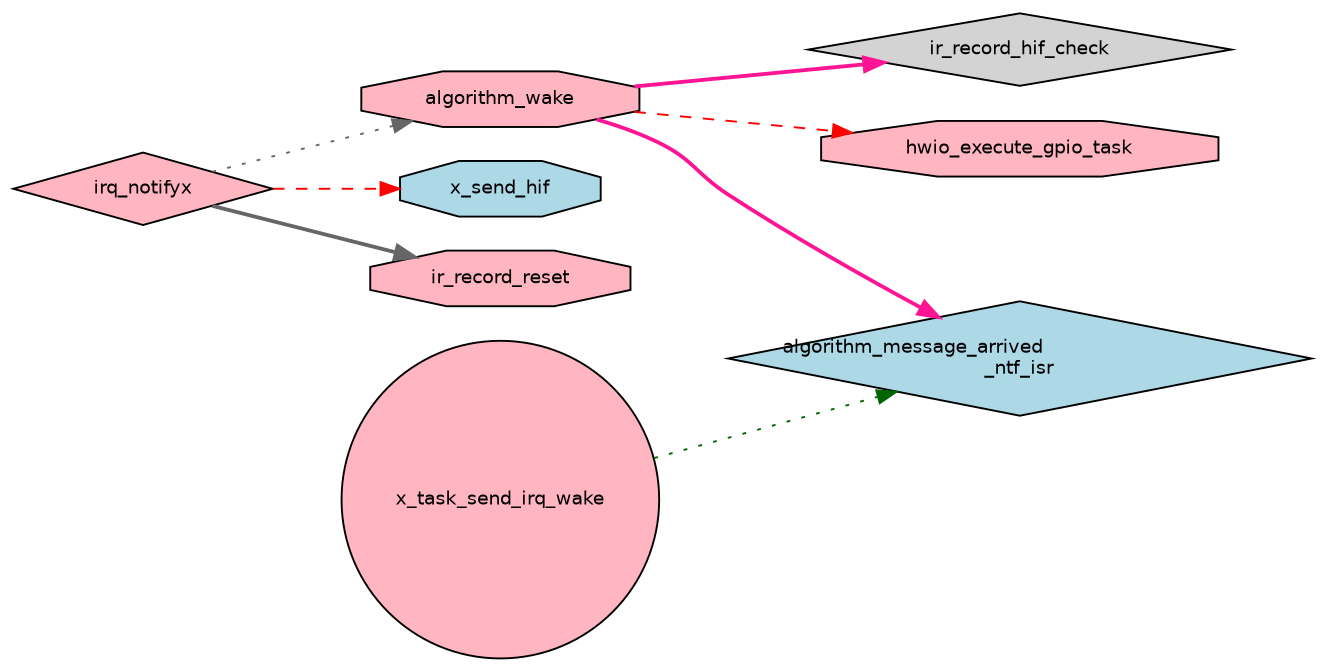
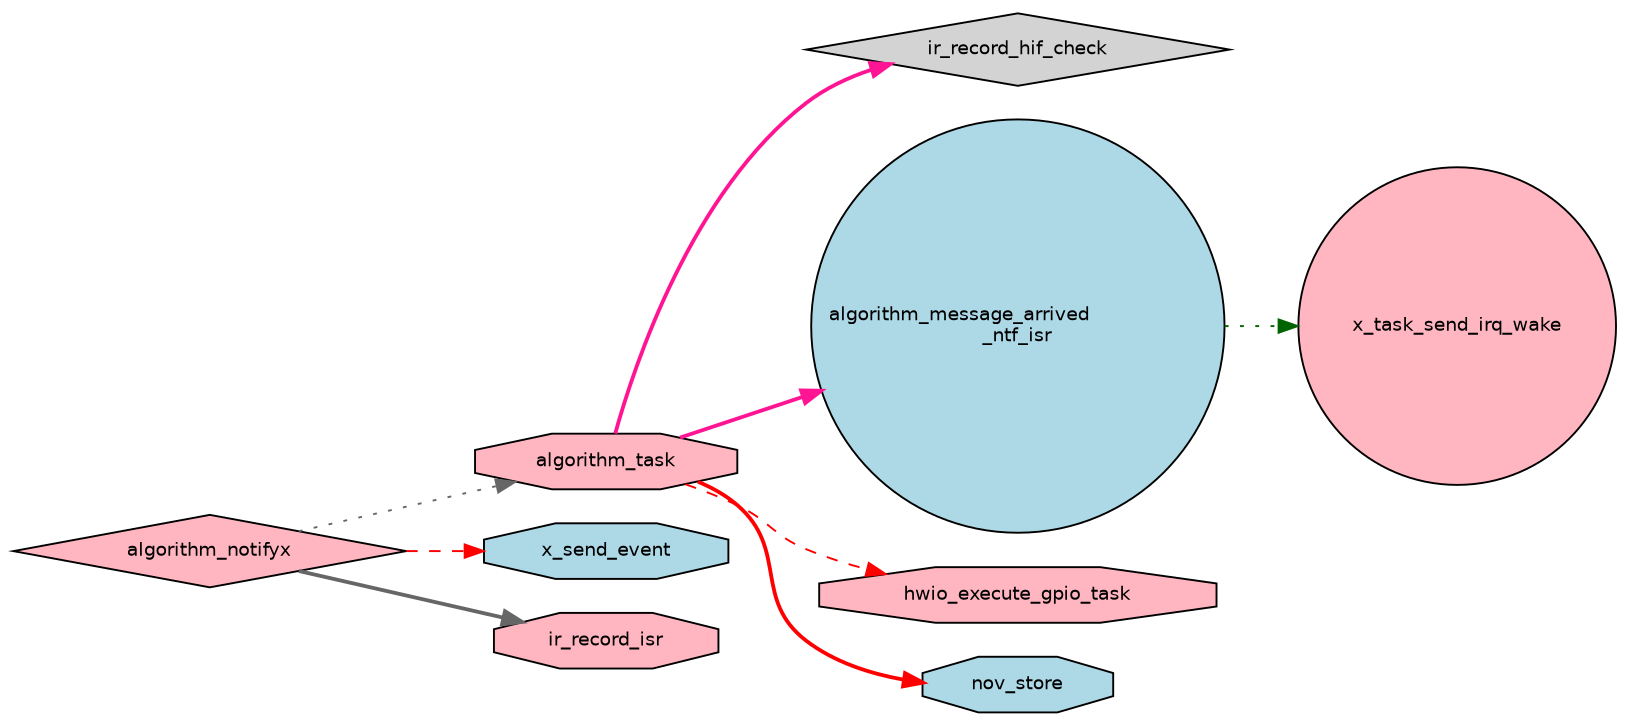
node "algorithm_wake": label "algorithm_wake" -> "algorithm_task"
node "irq_notifyx": label "irq_notifyx" -> "algorithm_notifyx"
node "x_send_hif": label "x_send_hif" -> "x_send_event"
node "ir_record_reset": label "ir_record_reset" -> "ir_record_isr"
node "algorithm_message_arrived _ntf_isr": shape diamond -> circle
edge "x_task_send_irq_wake" -> "algorithm_message_arrived _ntf_isr": reversed
node "nov_store": added
